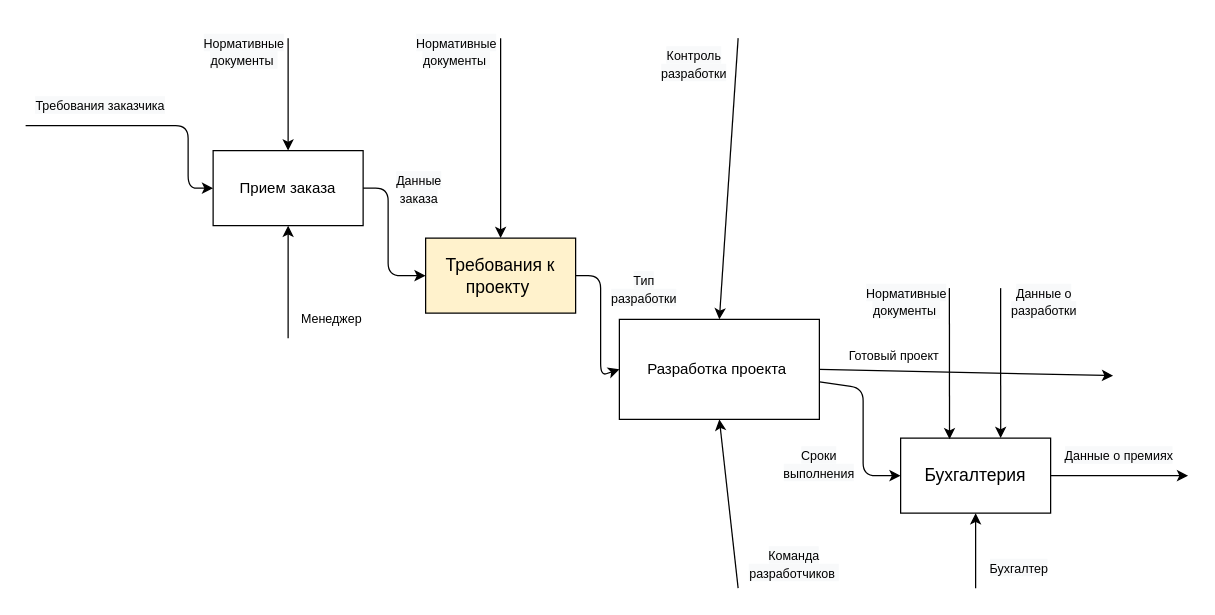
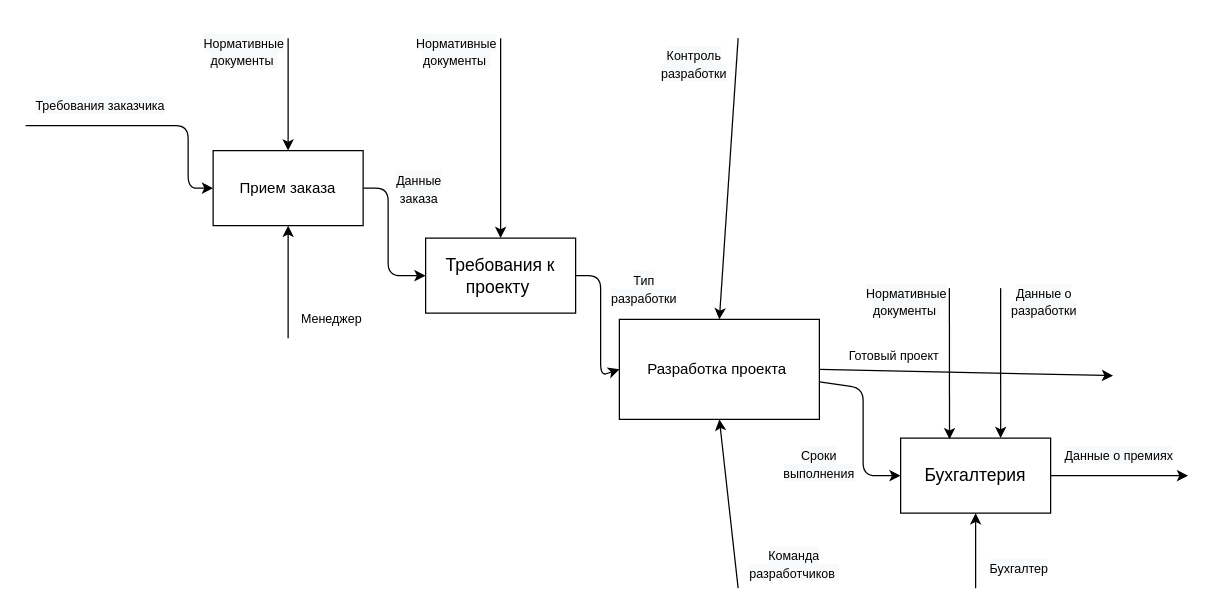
node "Требования к проекту": fillcolor #fff2cc -> #ffffff
